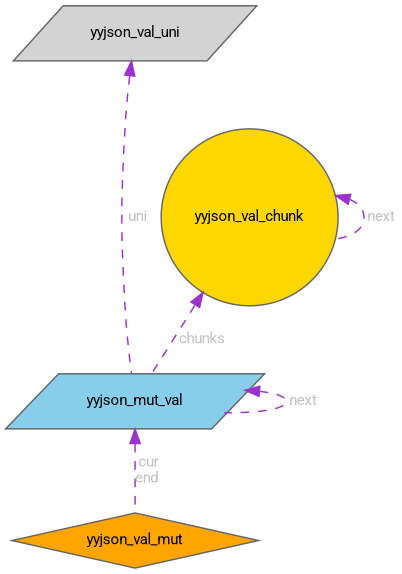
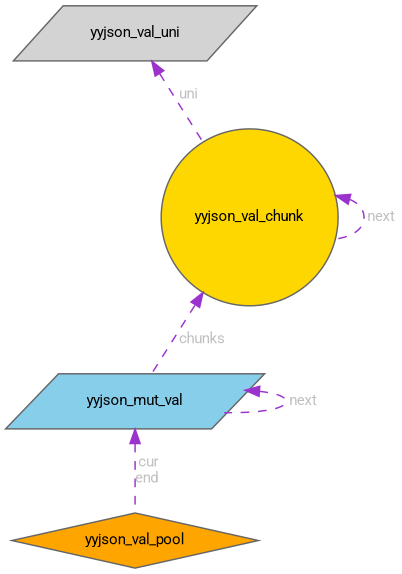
edge "yyjson_mut_val" -> "yyjson_val_uni": now "yyjson_val_chunk" -> "yyjson_val_uni"
node "yyjson_val_mut": label "yyjson_val_mut" -> "yyjson_val_pool"
